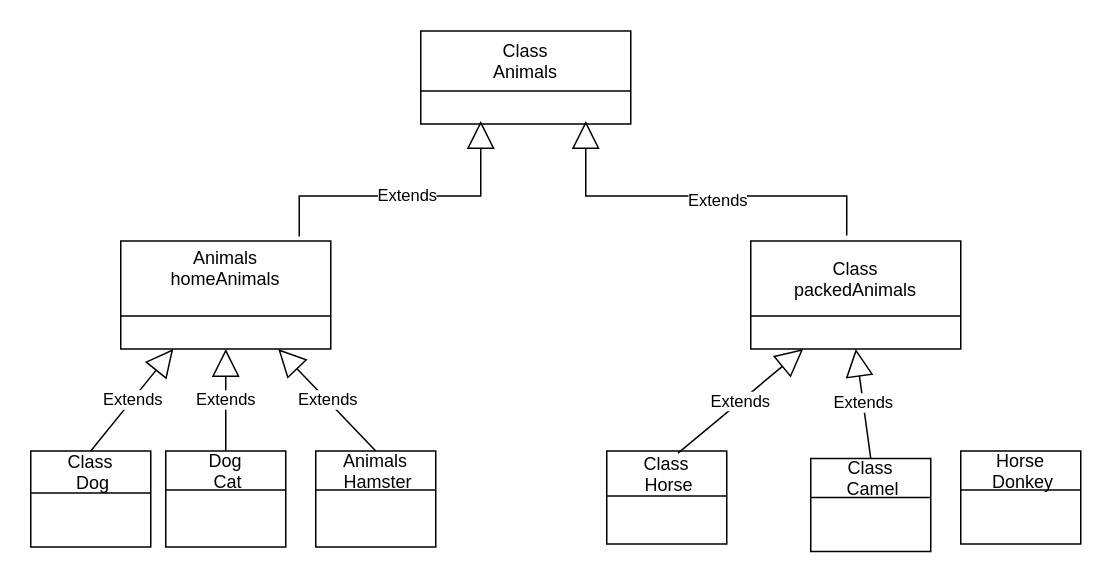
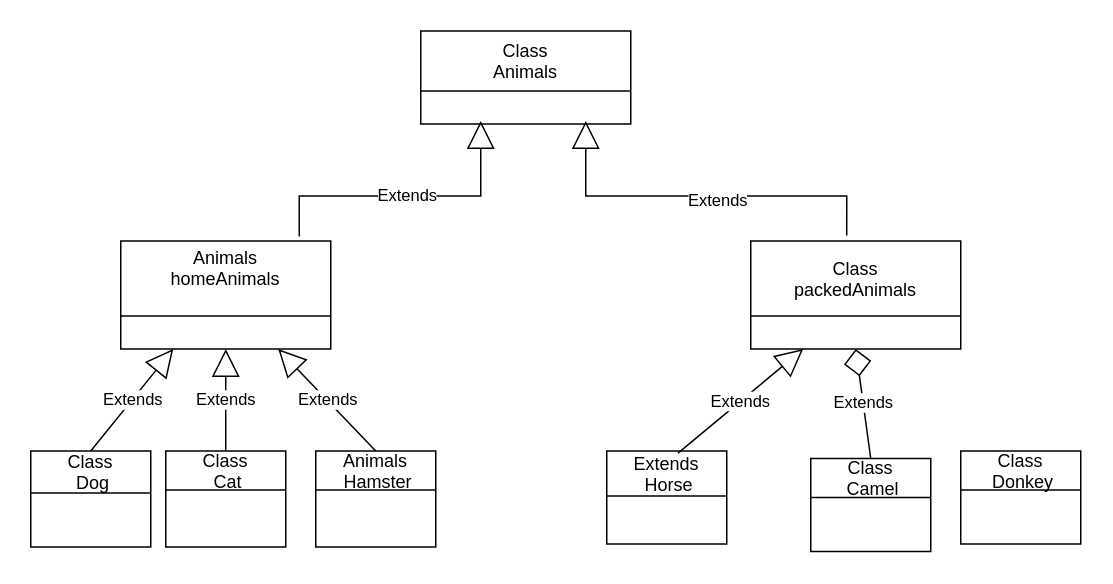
edge "Class Camel" -> "Class packedAnimals": arrowhead block -> diamond
node "Dog Cat": label "Dog Cat" -> "Class Cat"
node "Horse Donkey": label "Horse Donkey" -> "Class Donkey"
node "Class Horse": label "Class Horse" -> "Extends Horse"
